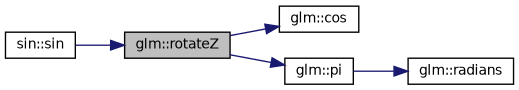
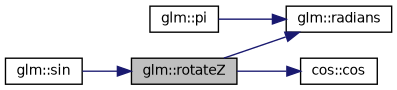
node "glm::cos": label "glm::cos" -> "cos::cos"
node "sin::sin": label "sin::sin" -> "glm::sin"
edge "glm::rotateZ" -> "glm::pi": now "glm::rotateZ" -> "glm::radians"
